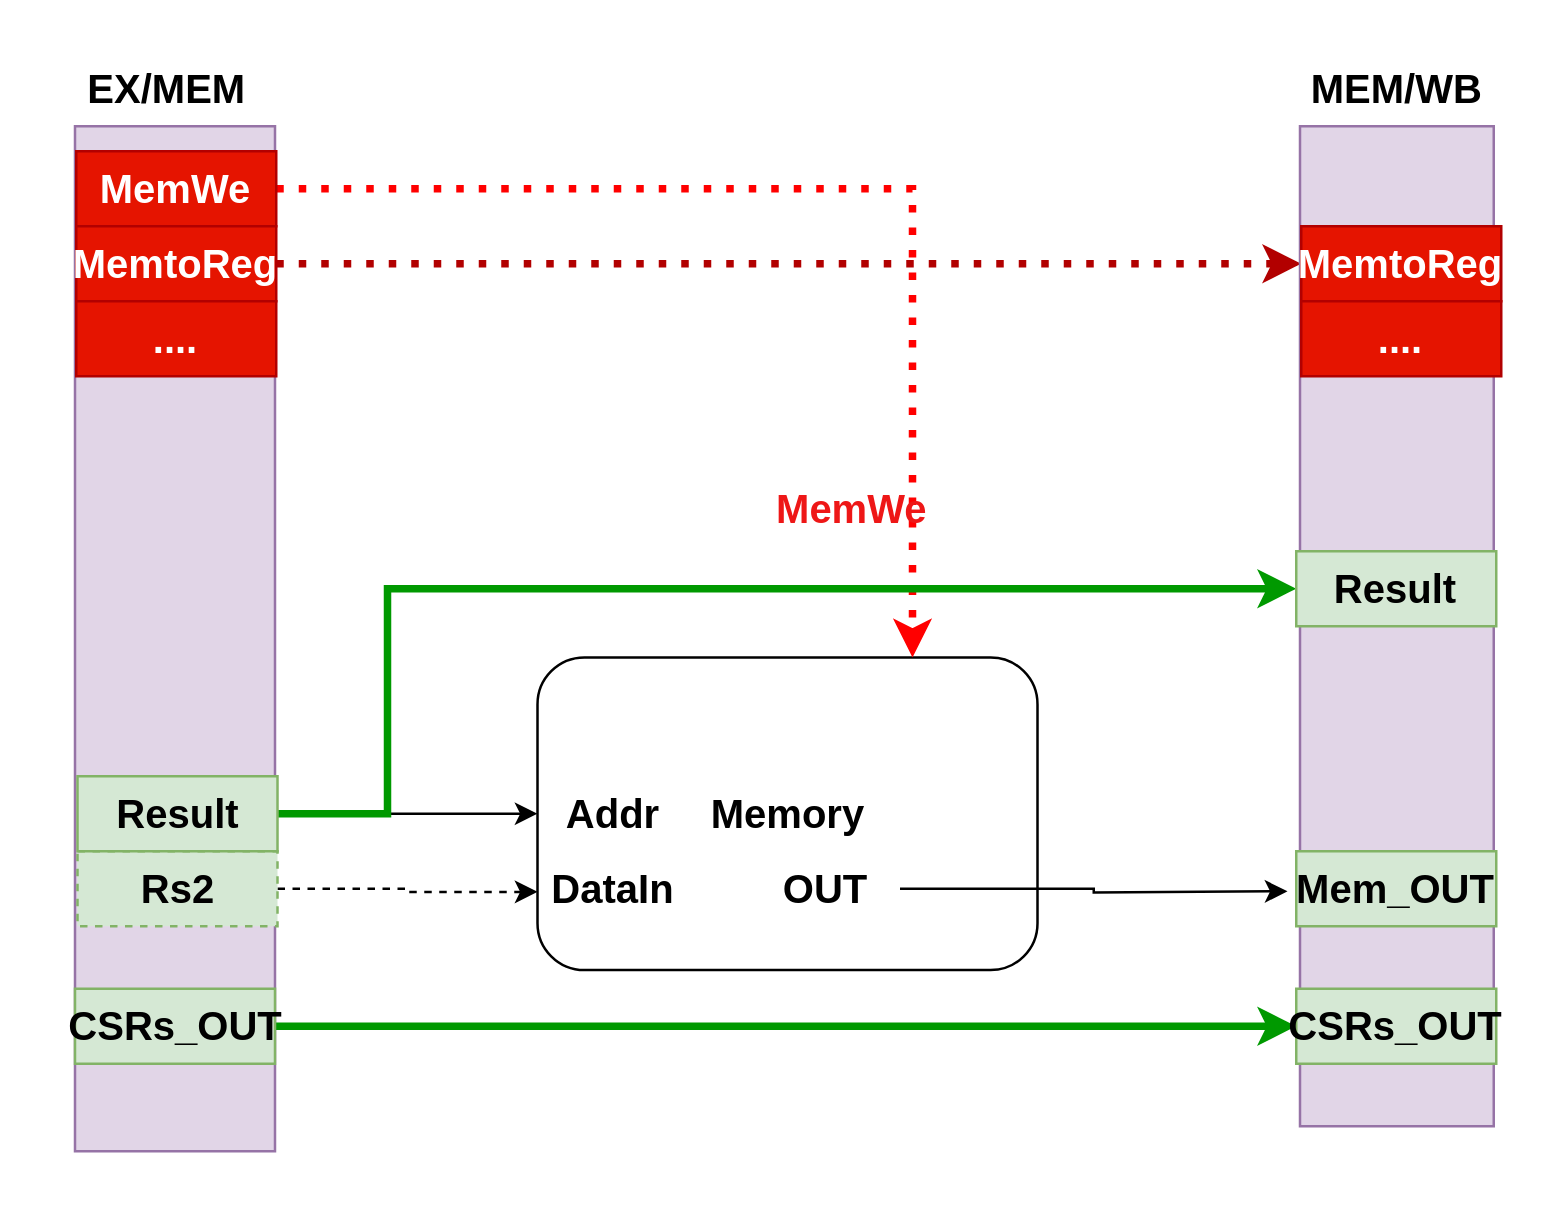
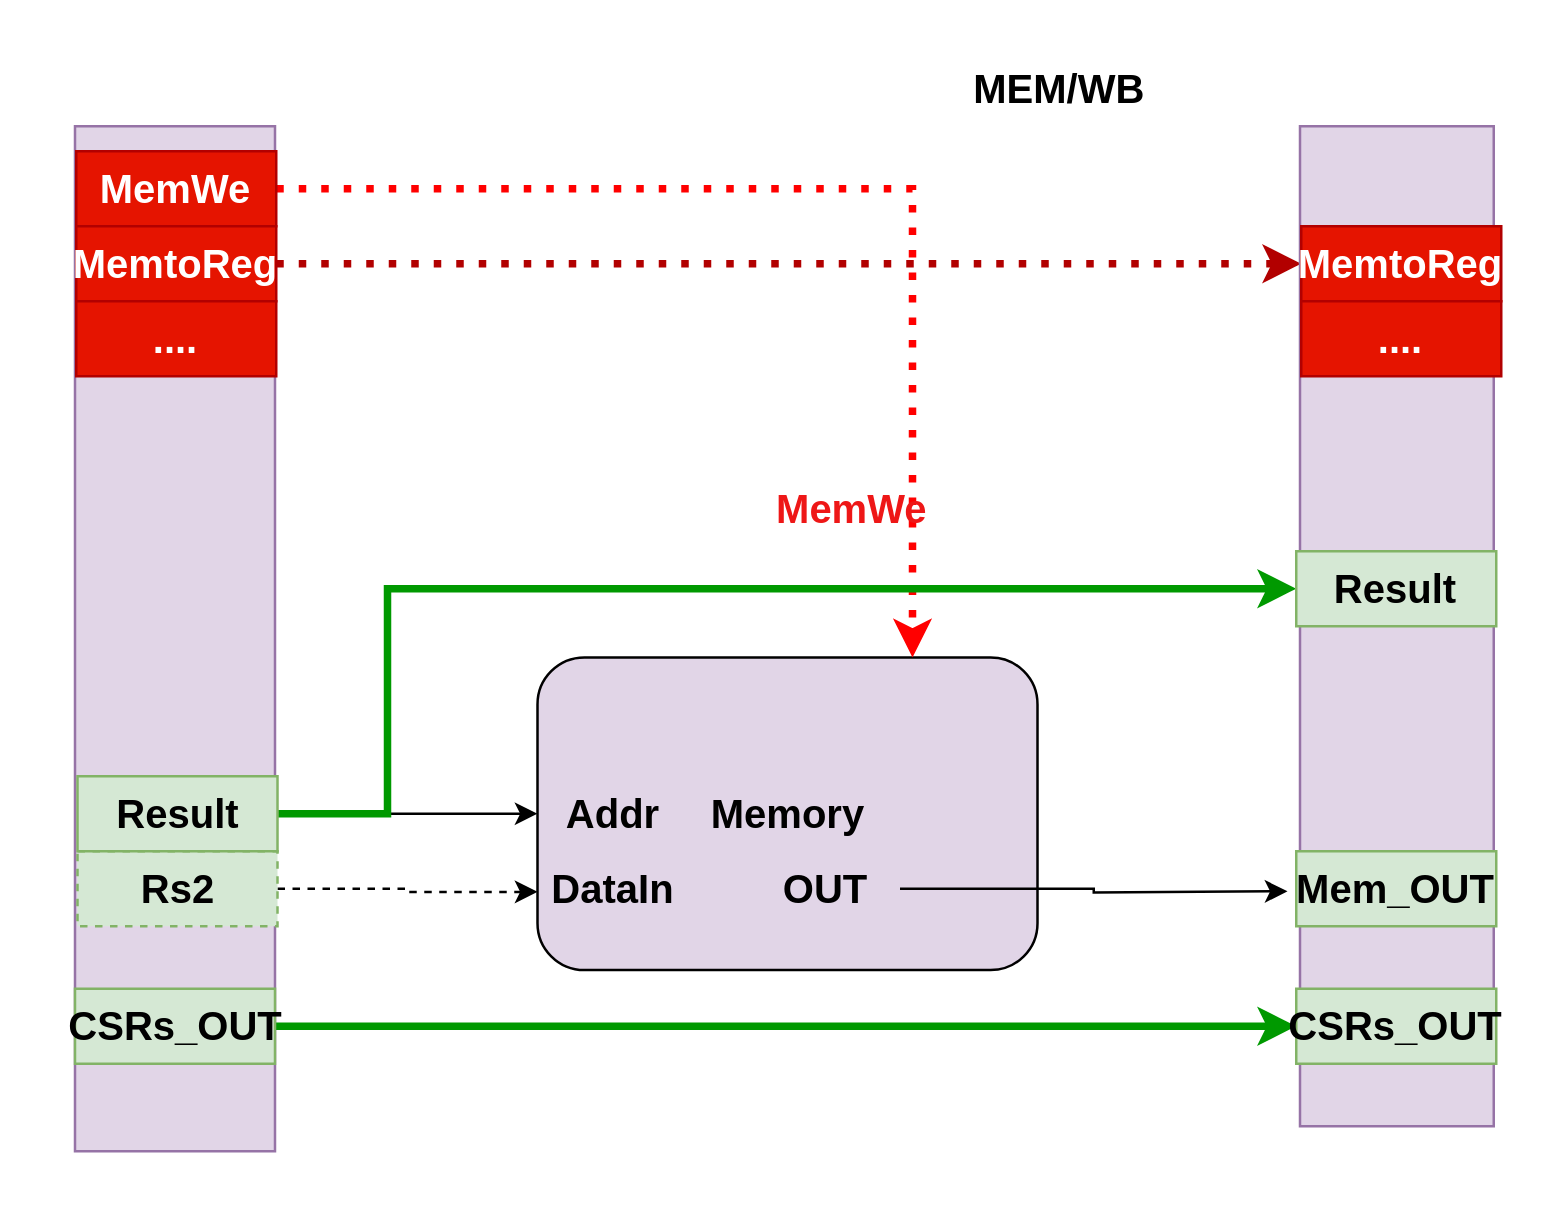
node "EX/MEM": removed
node "MEM/WB": moved (1397, 89) -> (1059, 89)
node "Memory": fillcolor #ffffff -> #e1d5e7
